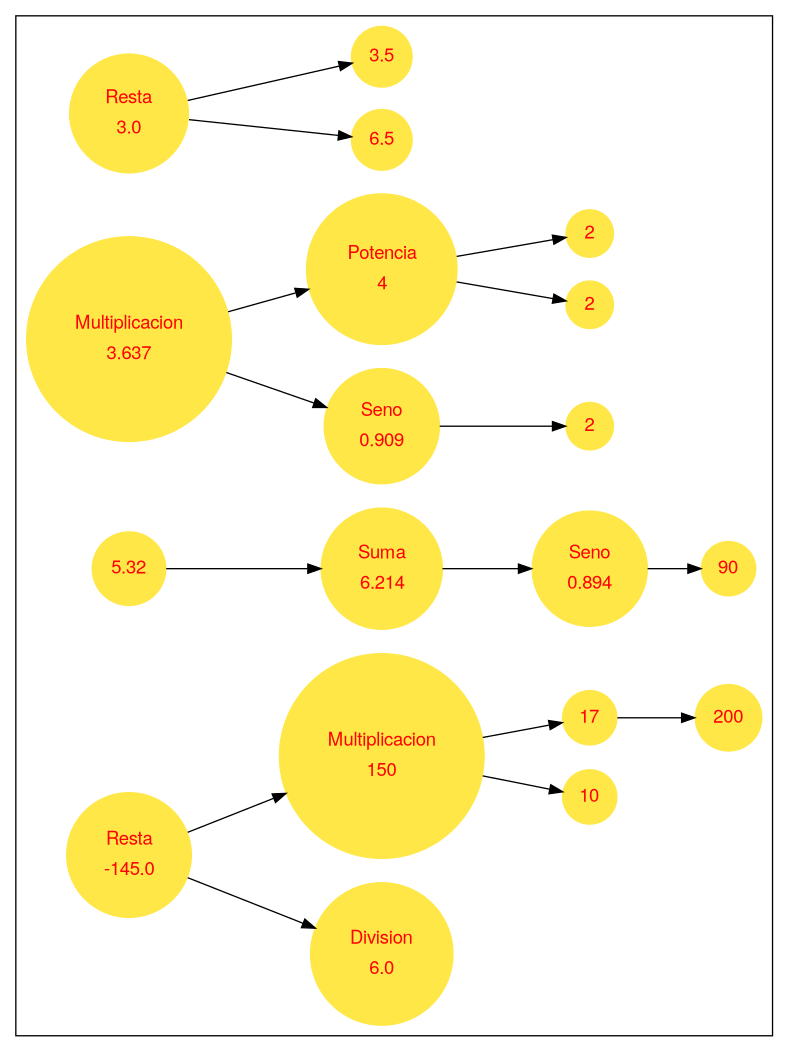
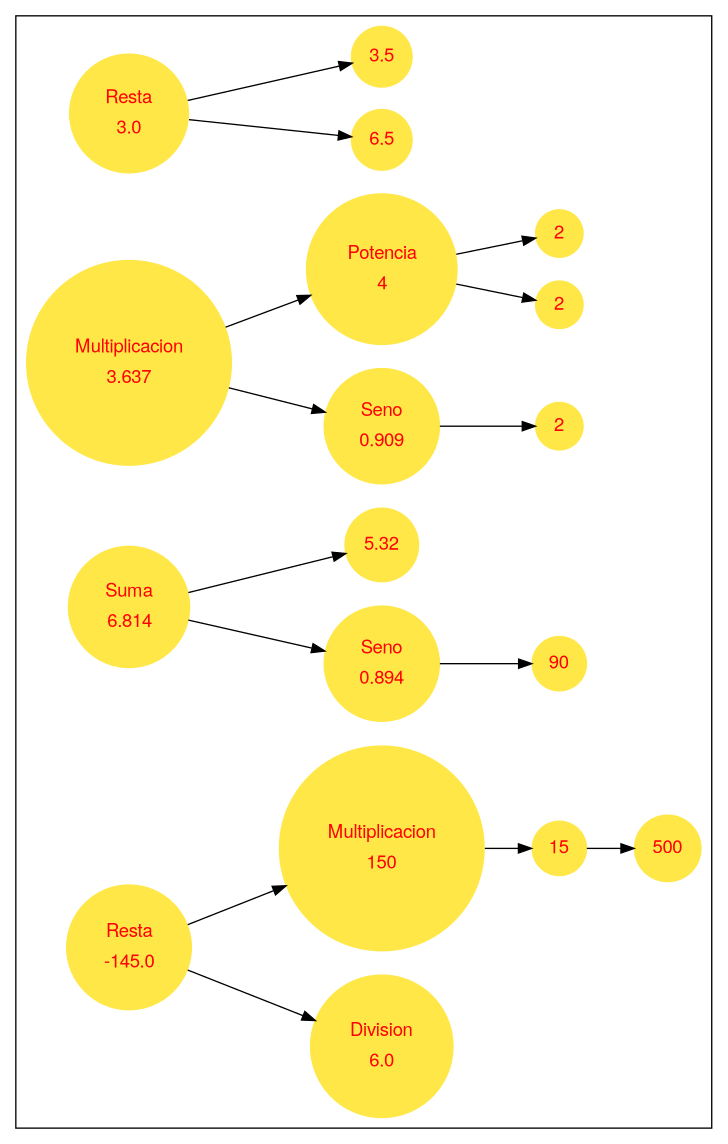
edge "5.32" -> "Suma": reversed
node "Suma": text "6.214" -> "6.814"
node "17": label "17" -> "15"
node "200": label "200" -> "500"
node "10": removed
